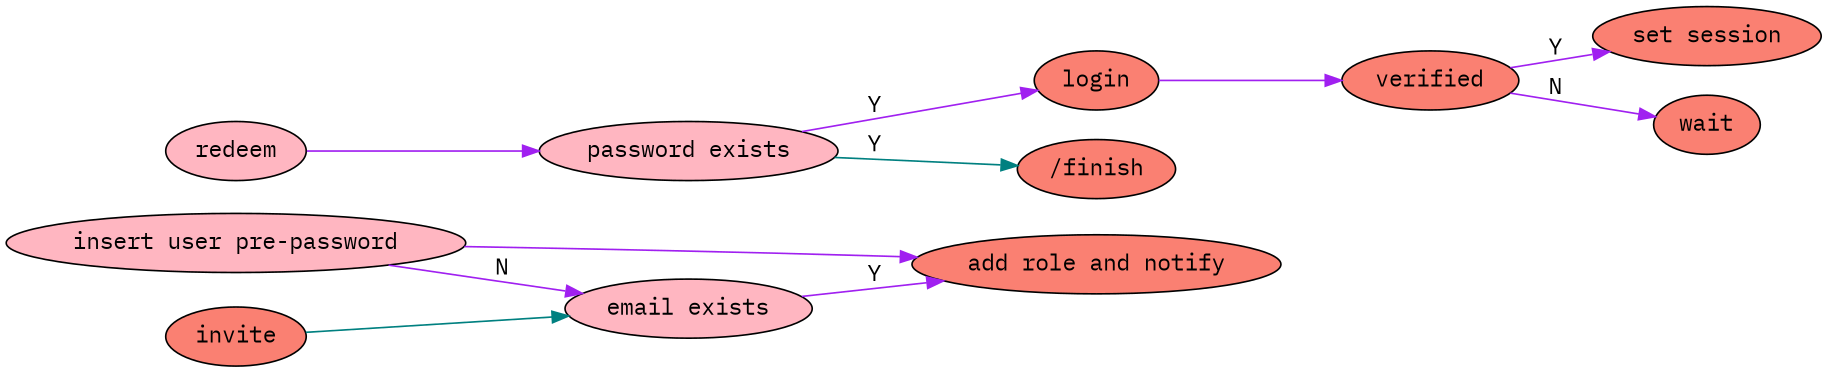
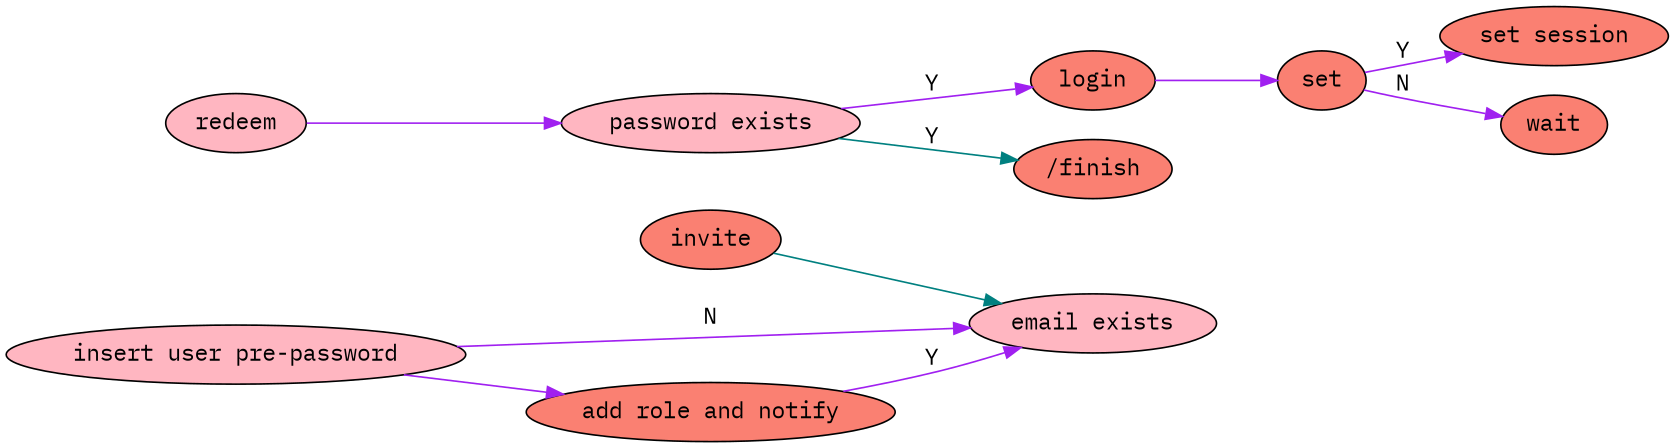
node "verified": label "verified" -> "set"
edge "email exists" -> "add role and notify": reversed
